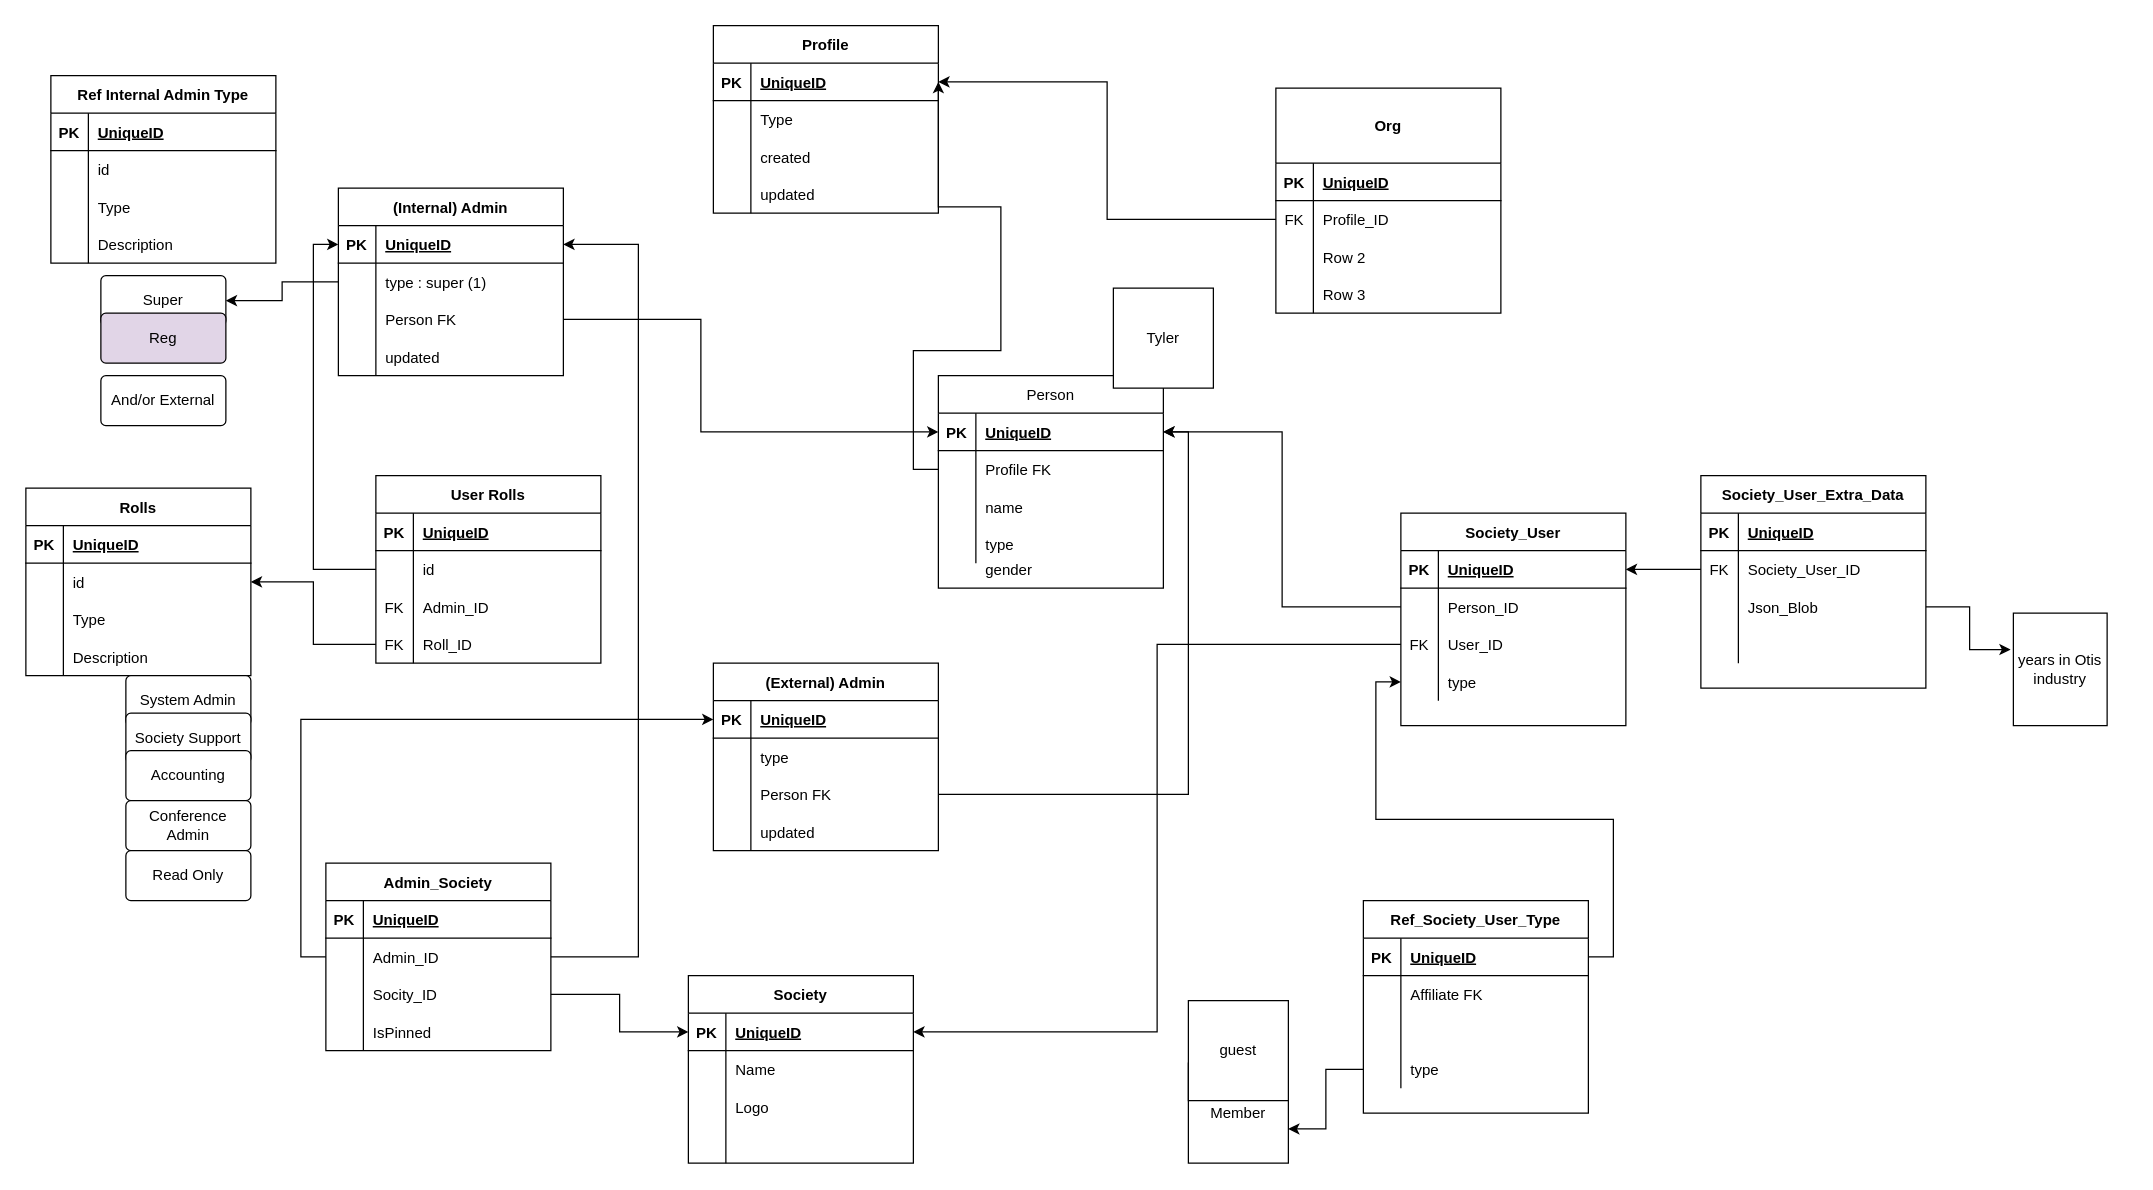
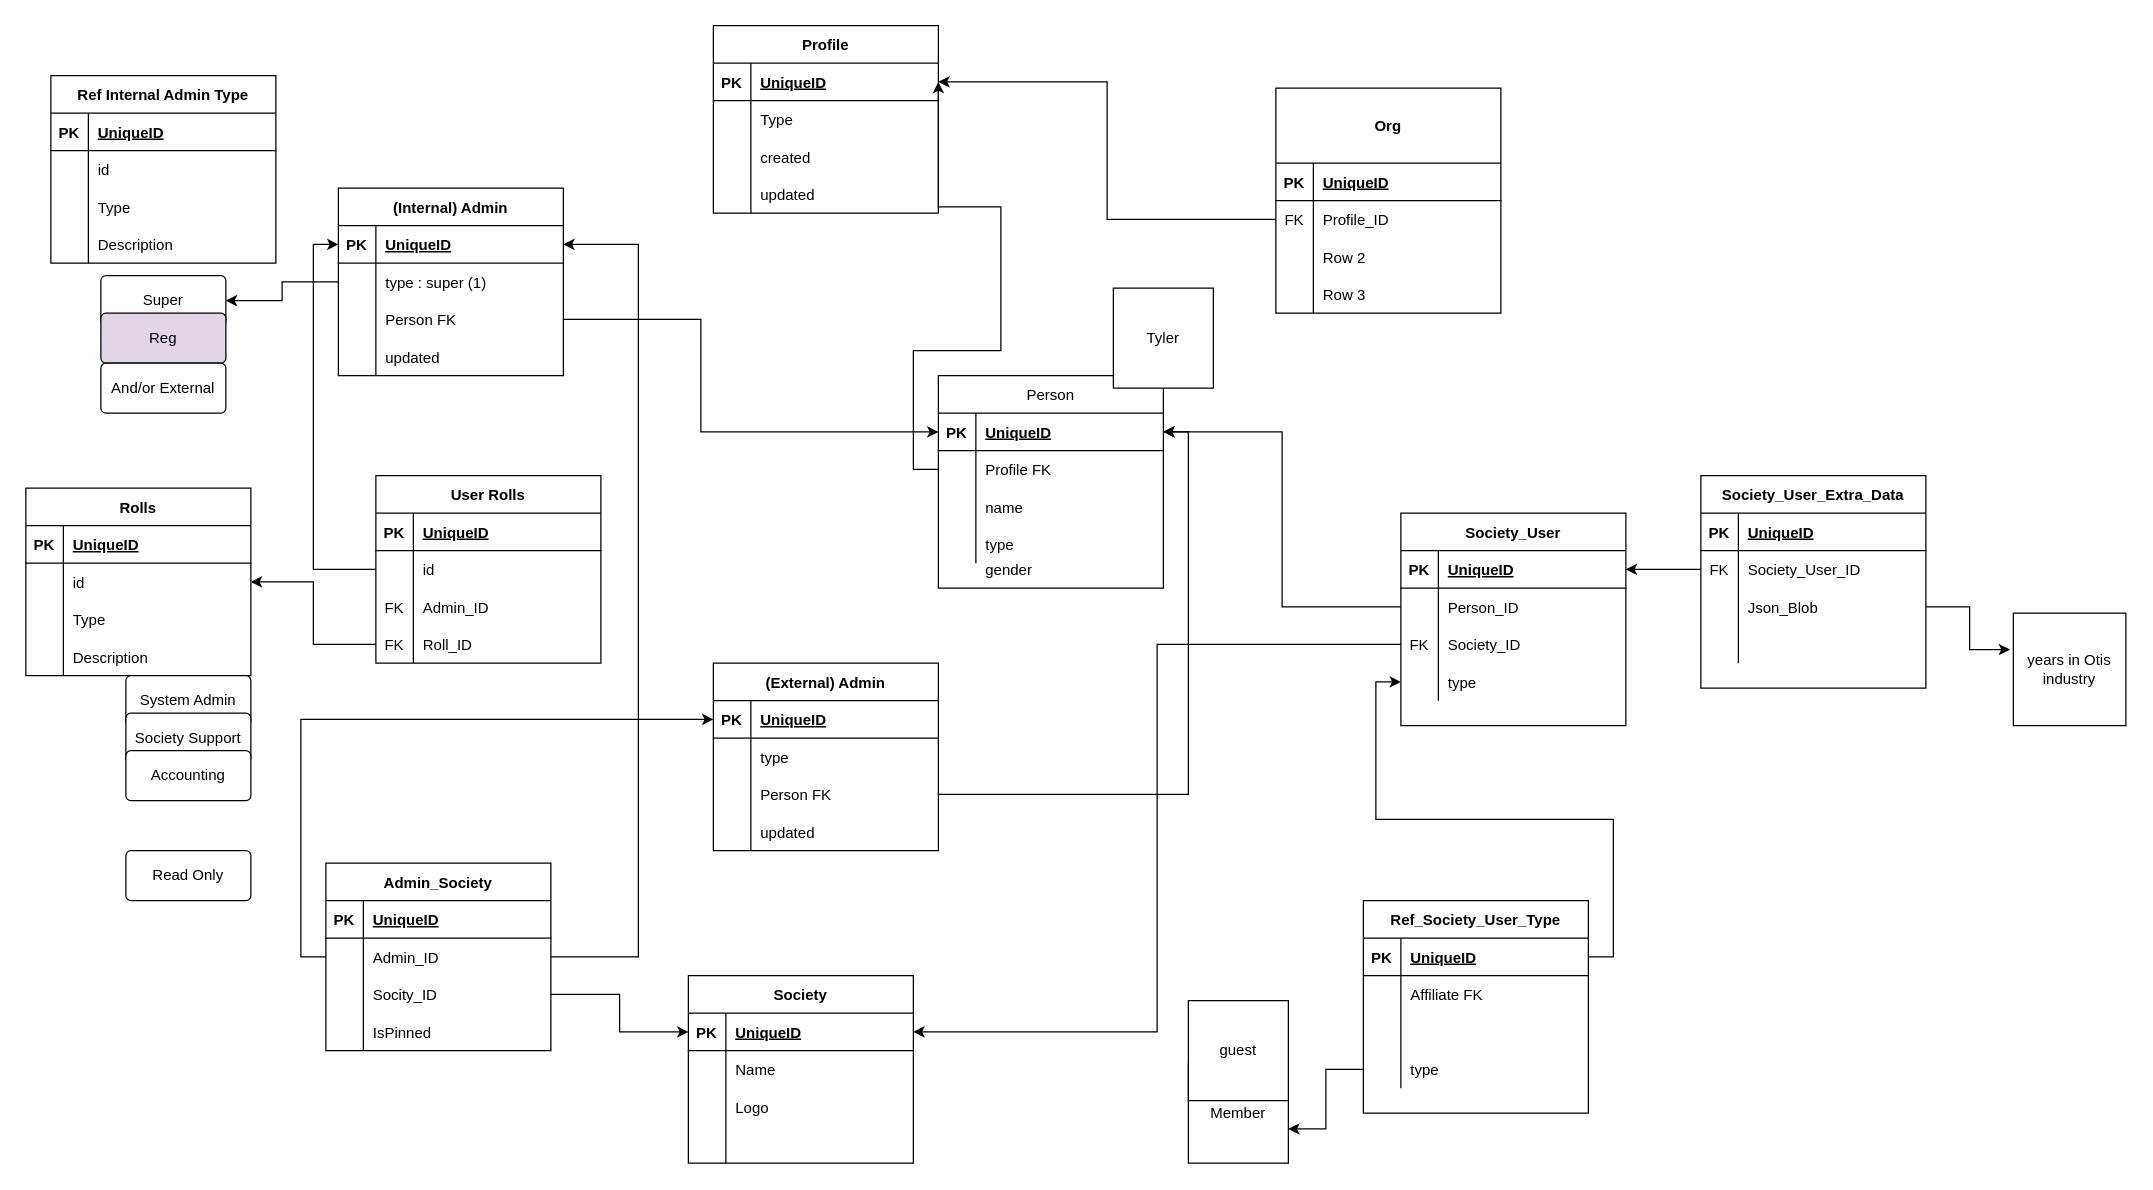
node "And/or External": moved (163, 401) -> (163, 388)
node "User_ID": label "User_ID" -> "Society_ID"
node "years in Otis industry": size 94x113 -> 113x113
node "Conference Admin": removed
